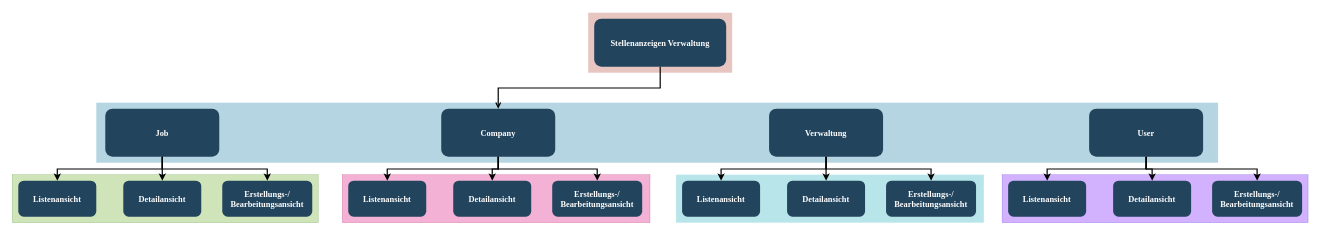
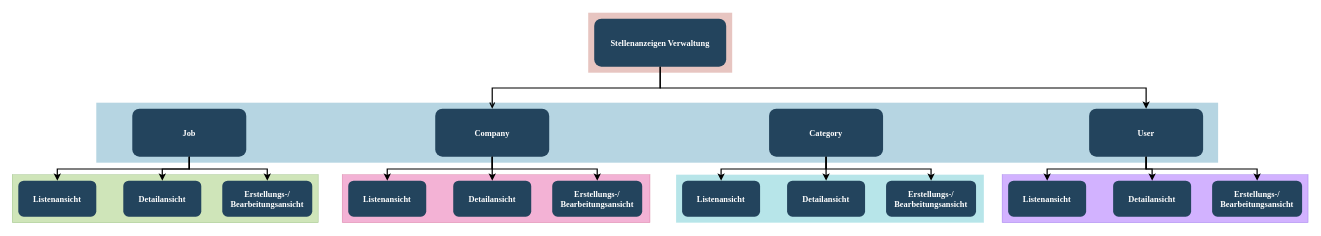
edge "Stellenanzeigen Verwaltung" -> "User": added
node "Job": moved (162, 133) -> (189, 133)
node "Company": moved (498, 133) -> (492, 133)
node "Verwaltung": label "Verwaltung" -> "Category"
